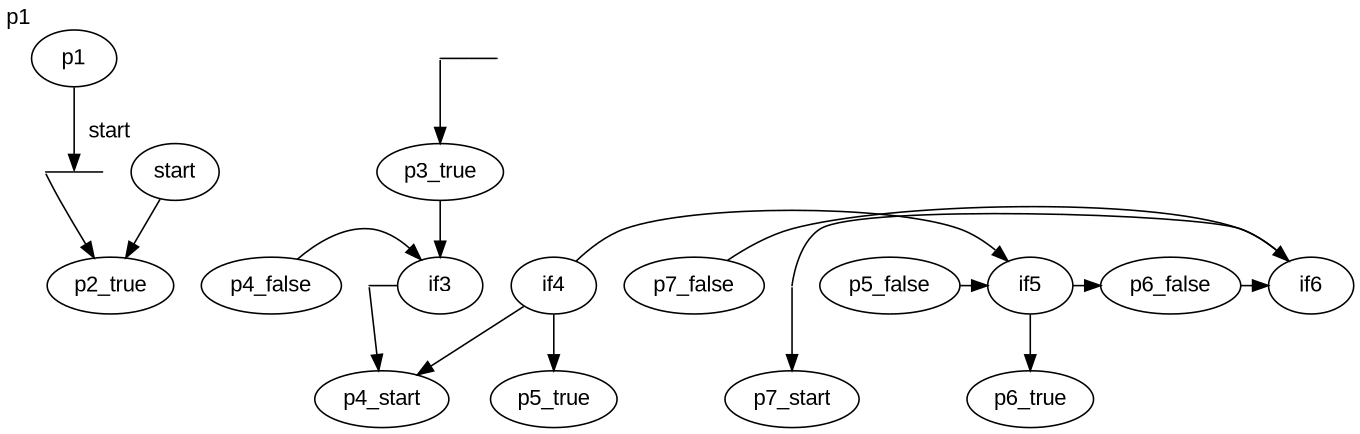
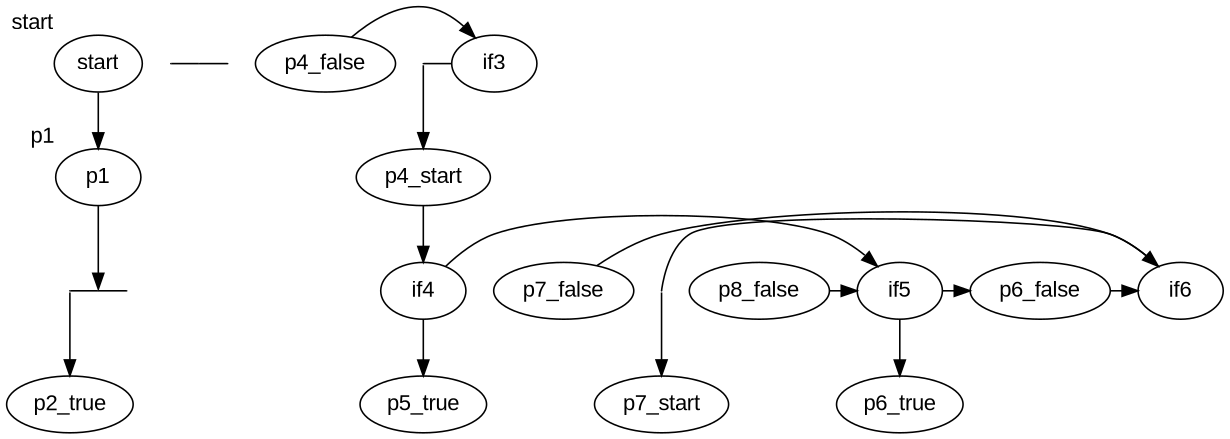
node "p3_true": removed
edge "start start" -> "p2_true": now "start start" -> "p1 p1"
node "p5_false": label "p5_false" -> "p8_false"
edge "if4" -> "p4_start": reversed
